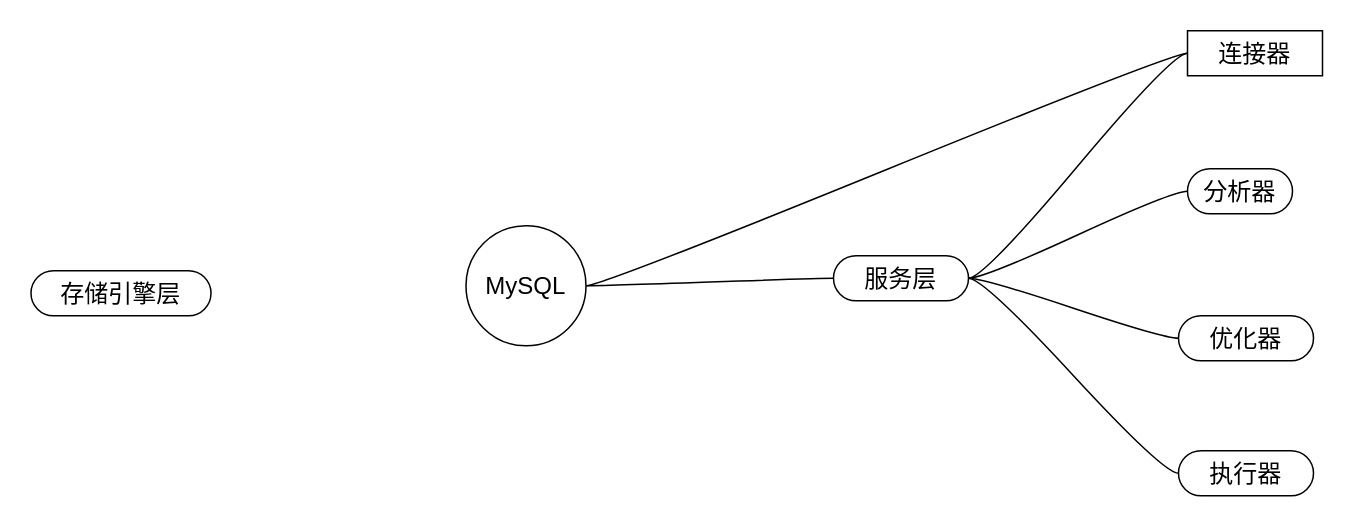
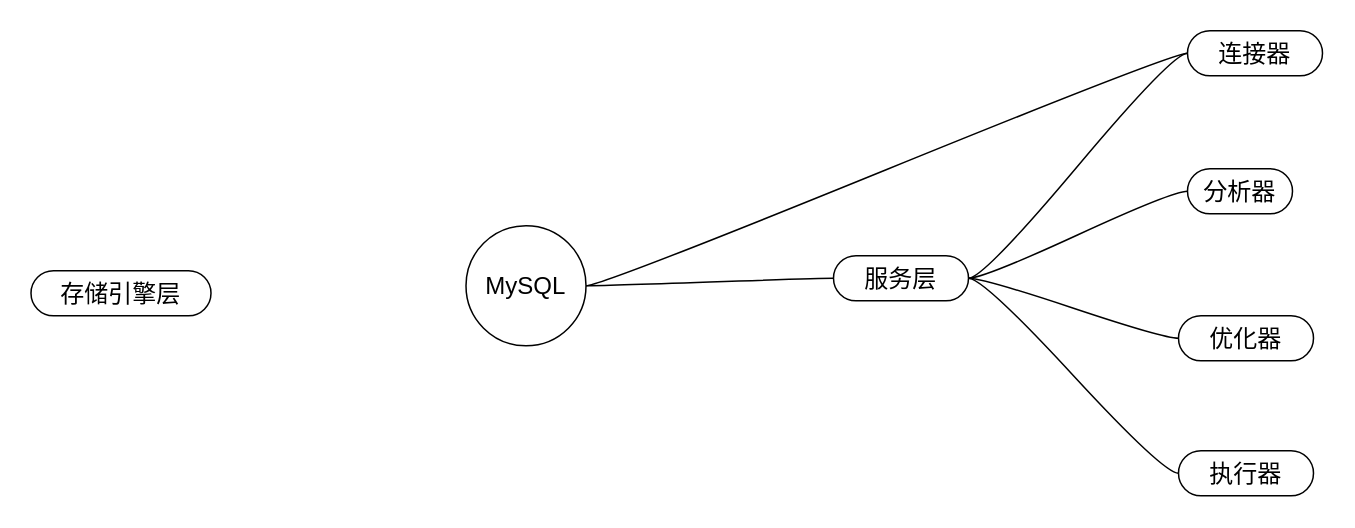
node "连接器": shape rectangle -> rounded rectangle
